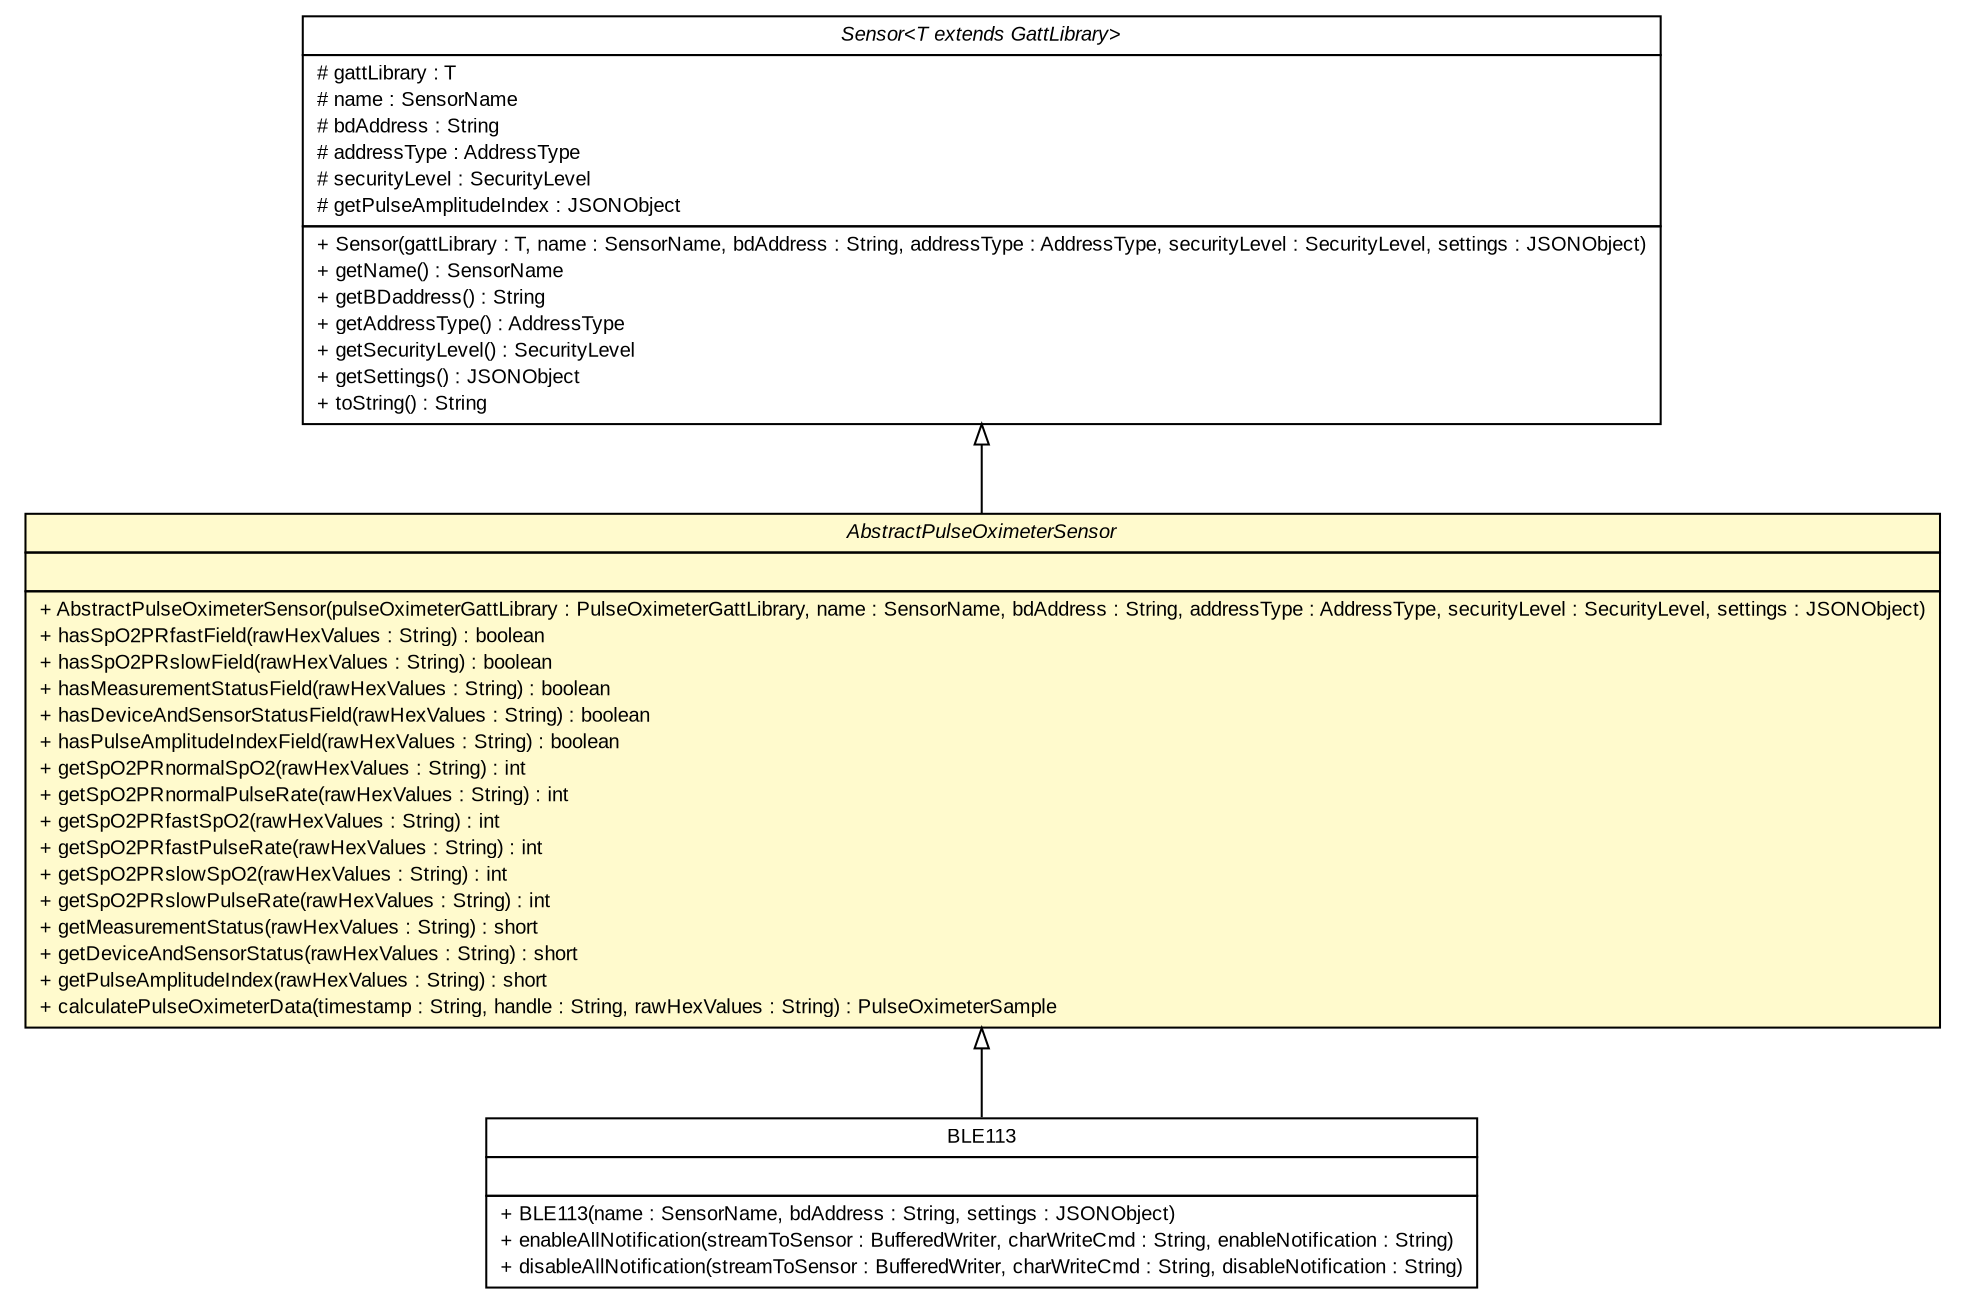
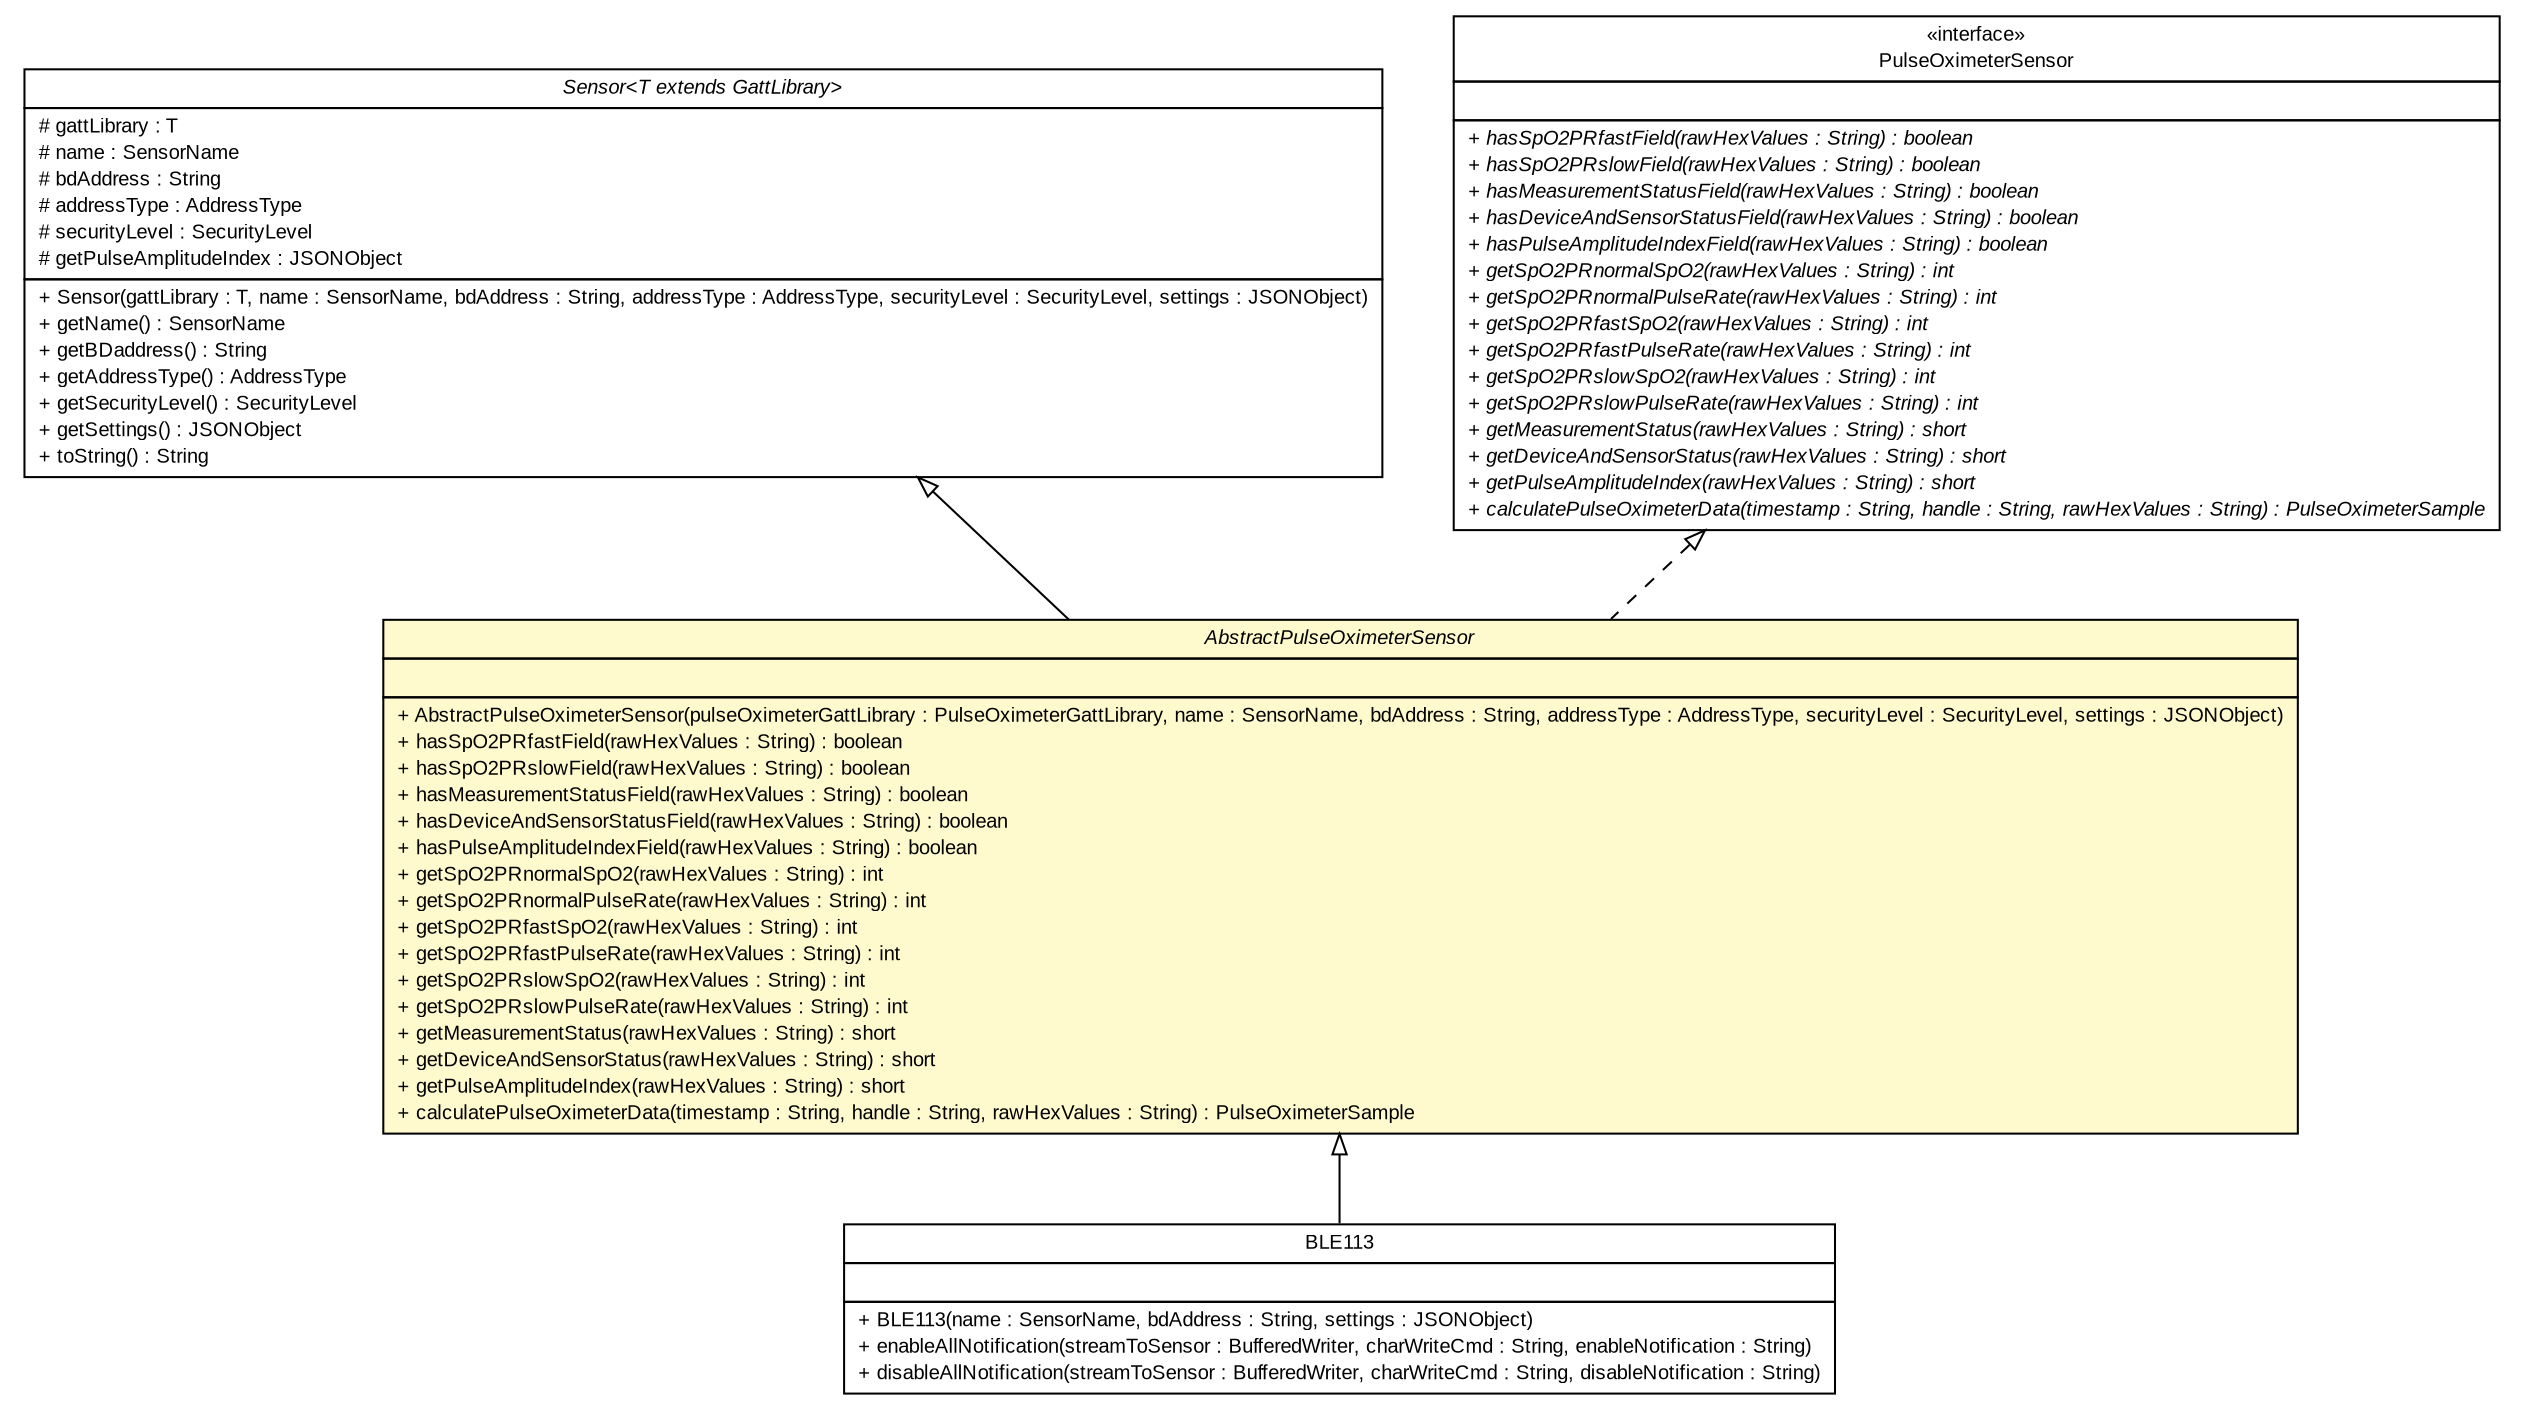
node "PulseOximeterSensor": added
